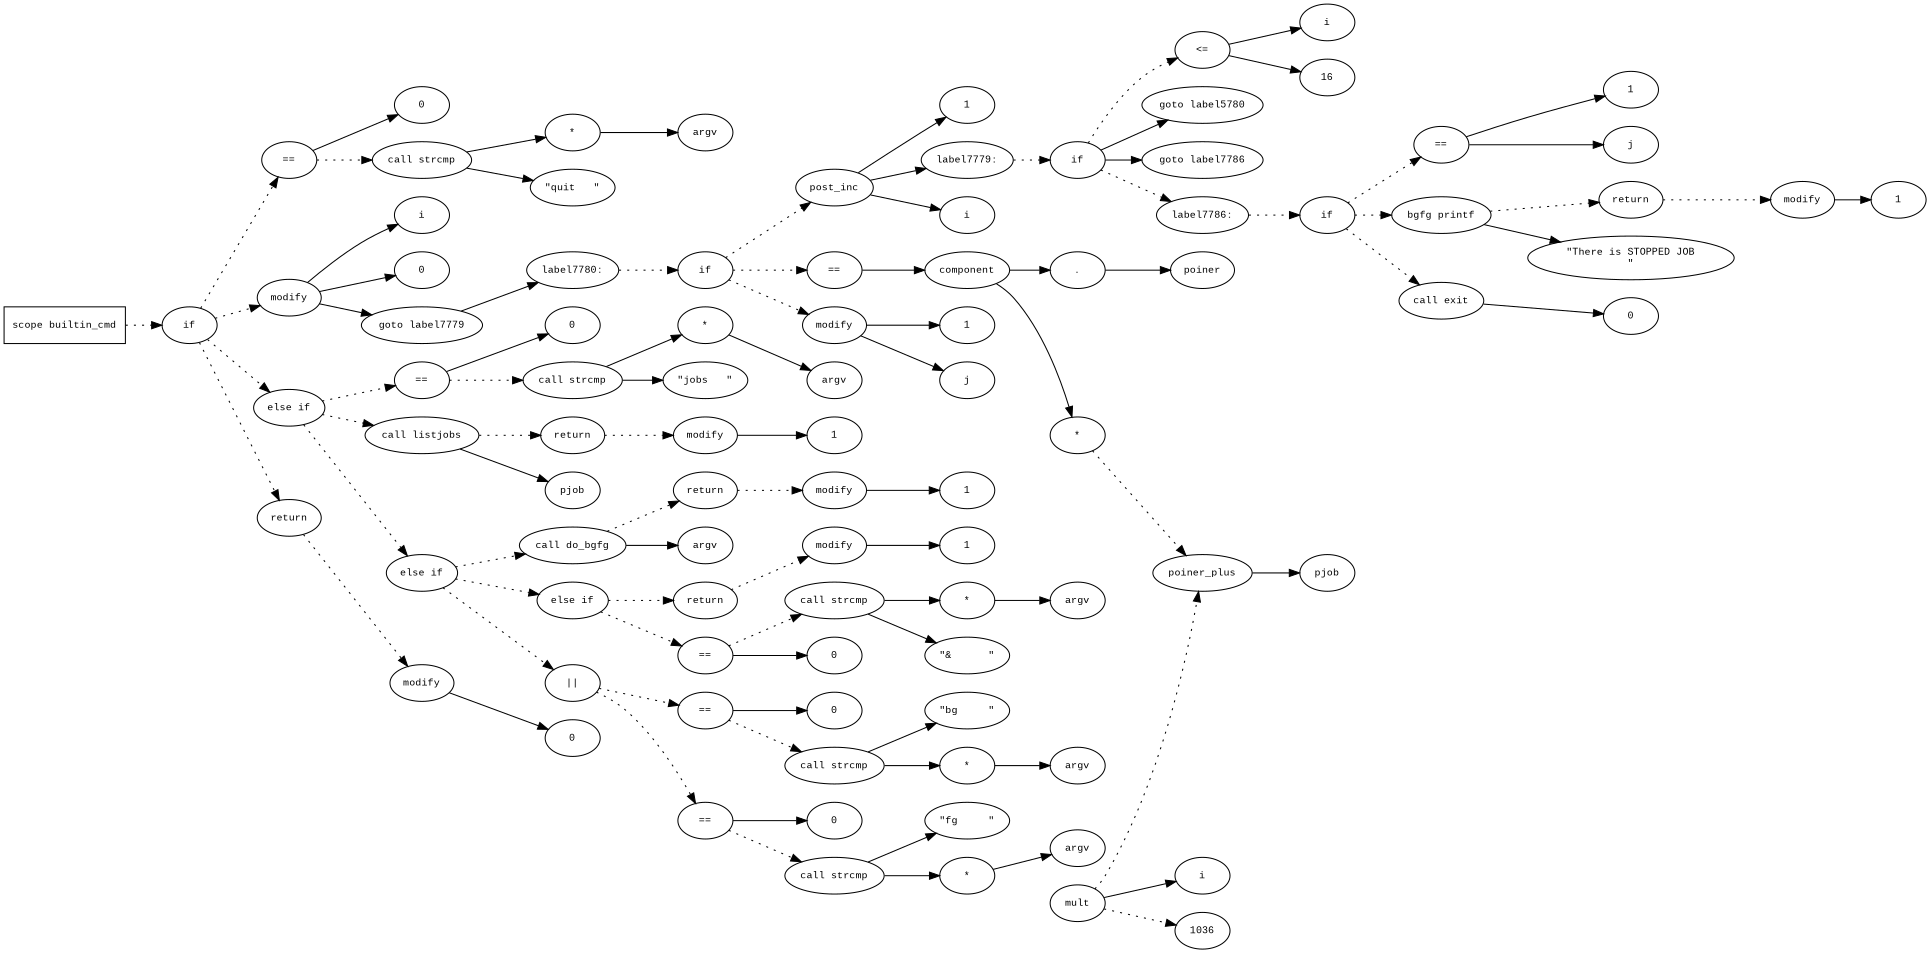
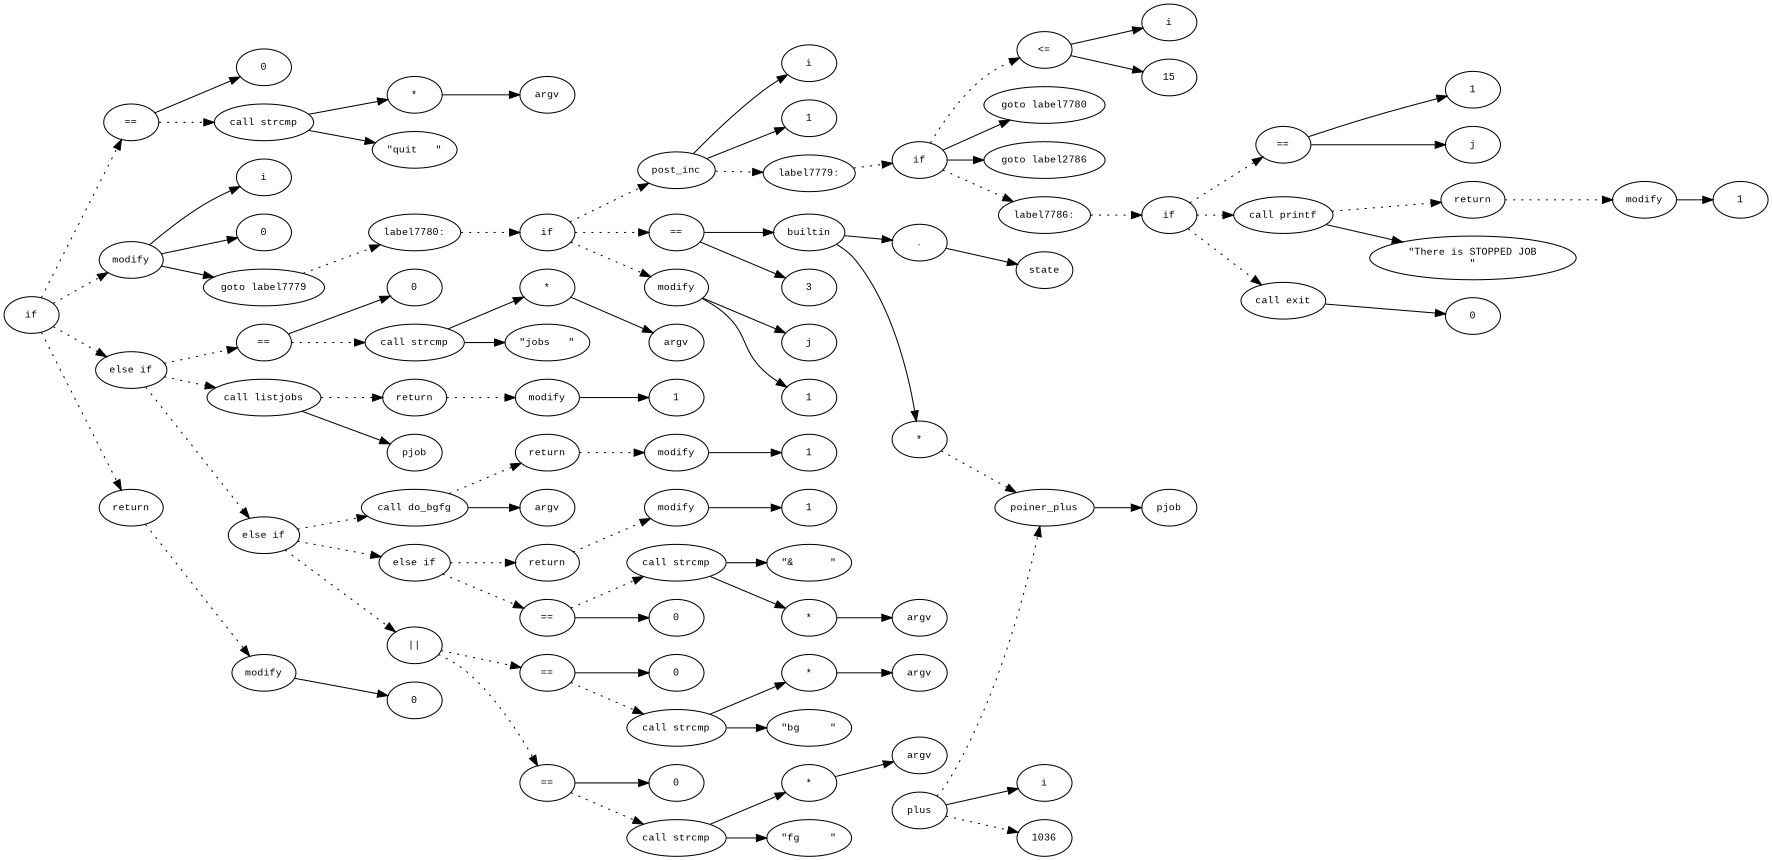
node "16": label "16" -> "15"
node "goto label5780": label "goto label5780" -> "goto label7780"
node "goto label7786": label "goto label7786" -> "goto label2786"
edge "post_inc" -> "label7779:": style solid -> dotted
node "bgfg printf": label "bgfg printf" -> "call printf"
node "component": label "component" -> "builtin"
node "poiner": label "poiner" -> "state"
node "3": added
edge "goto label7779" -> "label7780:": style solid -> dotted
node "scope builtin_cmd": removed
node "mult": label "mult" -> "plus"
